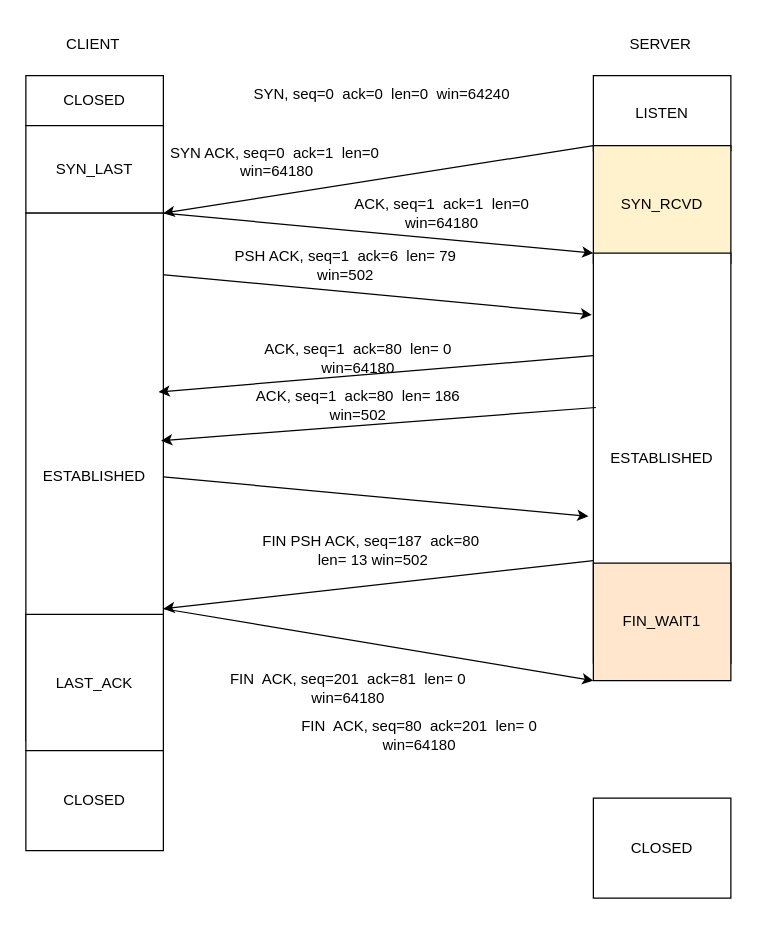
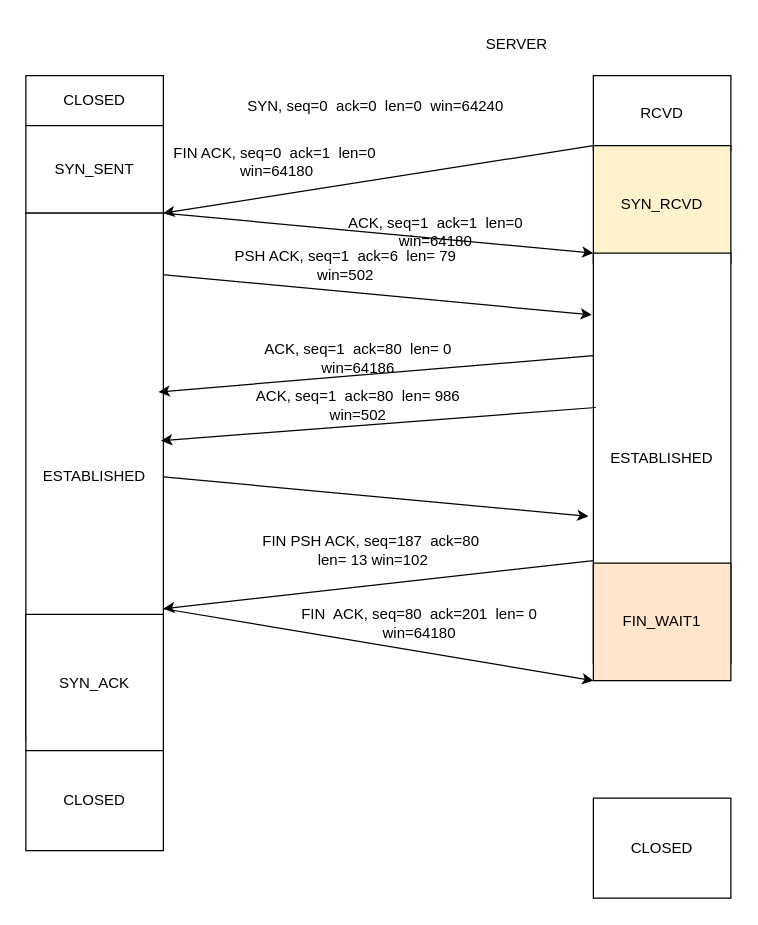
node "CLIENT": removed
node "SERVER": moved (661, 44) -> (517, 44)
node "SYN, seq=0 ack=0 len=0 win=64240": moved (382, 94) -> (376, 107)
node "LISTEN": label "LISTEN" -> "RCVD"
node "SYN ACK, seq=0 ack=1 len=0 win=64180": label "SYN ACK, seq=0 ack=1 len=0 win=64180" -> "FIN ACK, seq=0 ack=1 len=0 win=64180"
node "SYN_LAST": label "SYN_LAST" -> "SYN_SENT"
node "ACK, seq=1 ack=1 len=0 win=64180": moved (442, 213) -> (436, 232)
node "ACK, seq=1 ack=80 len= 0 win=64180": label "ACK, seq=1 ack=80 len= 0 win=64180" -> "ACK, seq=1 ack=80 len= 0 win=64186"
node "ACK, seq=1 ack=80 len= 186 win=502": label "ACK, seq=1 ack=80 len= 186 win=502" -> "ACK, seq=1 ack=80 len= 986 win=502"
node "FIN PSH ACK, seq=187 ack=80 len= 13 win=502": label "FIN PSH ACK, seq=187 ack=80 len= 13 win=502" -> "FIN PSH ACK, seq=187 ack=80 len= 13 win=102"
node "LAST_ACK": label "LAST_ACK" -> "SYN_ACK"
node "FIN ACK, seq=201 ack=81 len= 0 win=64180": removed
node "FIN ACK, seq=80 ack=201 len= 0 win=64180": moved (419, 736) -> (419, 623)
